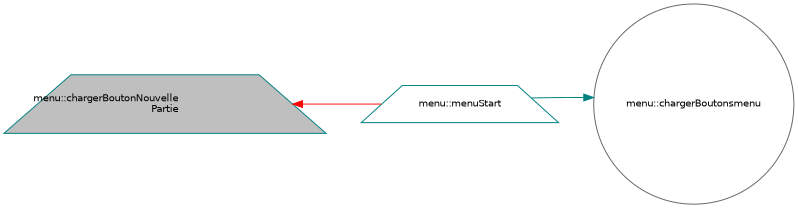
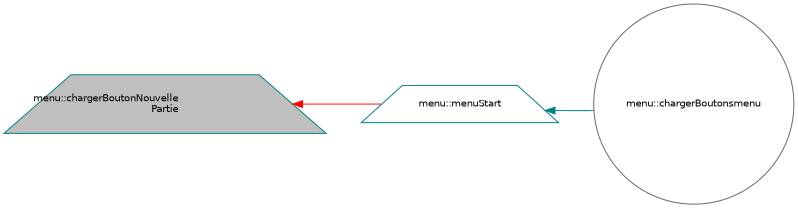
edge "menu::menuStart" -> "menu::chargerBoutonsmenu": reversed
